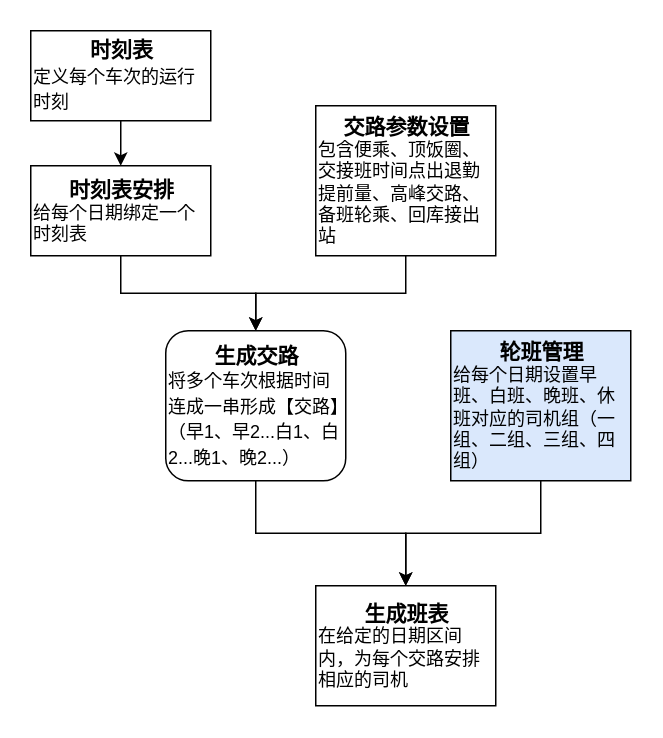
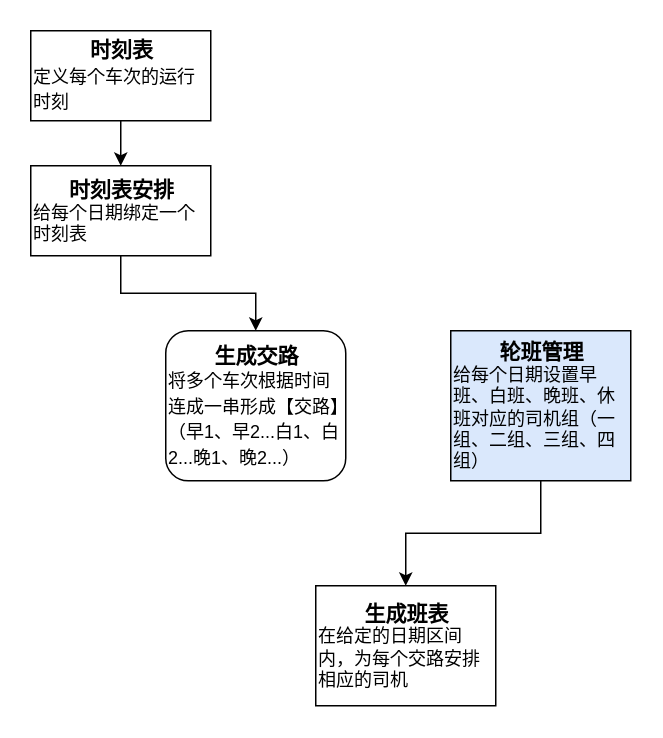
node "交路参数设置 包含便乘、顶饭圈、交接班时间点出退勤提前量、高峰交路、备班轮乘、回库接出站": removed
edge "交路参数设置 包含便乘、顶饭圈、交接班时间点出退勤提前量、高峰交路、备班轮乘、回库接出站" -> "生成交路 将多个车次根据时间连成一串形成【交路】（早1、早2...白1、白2...晚1、晚2...）": removed
edge "生成交路 将多个车次根据时间连成一串形成【交路】（早1、早2...白1、白2...晚1、晚2...）" -> "生成班表 在给定的日期区间内，为每个交路安排相应的司机": removed
